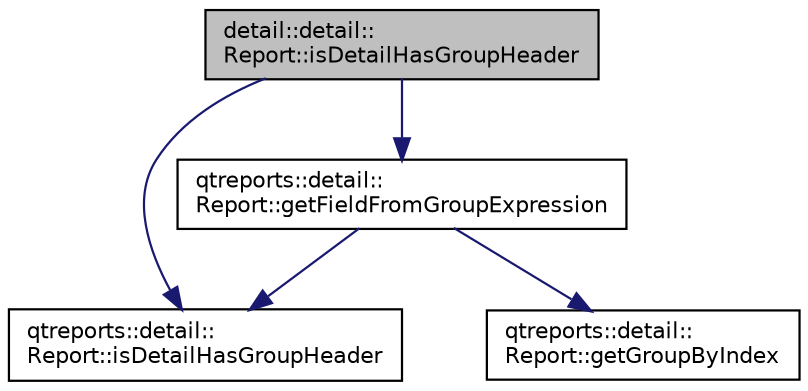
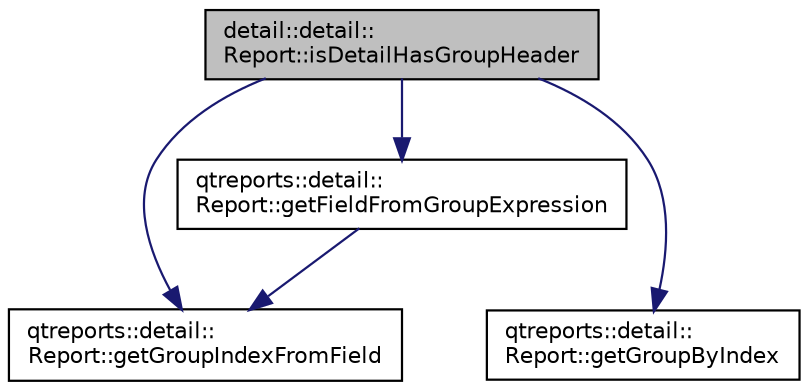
edge "qtreports::detail:: Report::getFieldFromGroupExpression" -> "qtreports::detail:: Report::getGroupByIndex": now "detail::detail:: Report::isDetailHasGroupHeader" -> "qtreports::detail:: Report::getGroupByIndex"
node "qtreports::detail:: Report::isDetailHasGroupHeader": label "qtreports::detail:: Report::isDetailHasGroupHeader" -> "qtreports::detail:: Report::getGroupIndexFromField"
